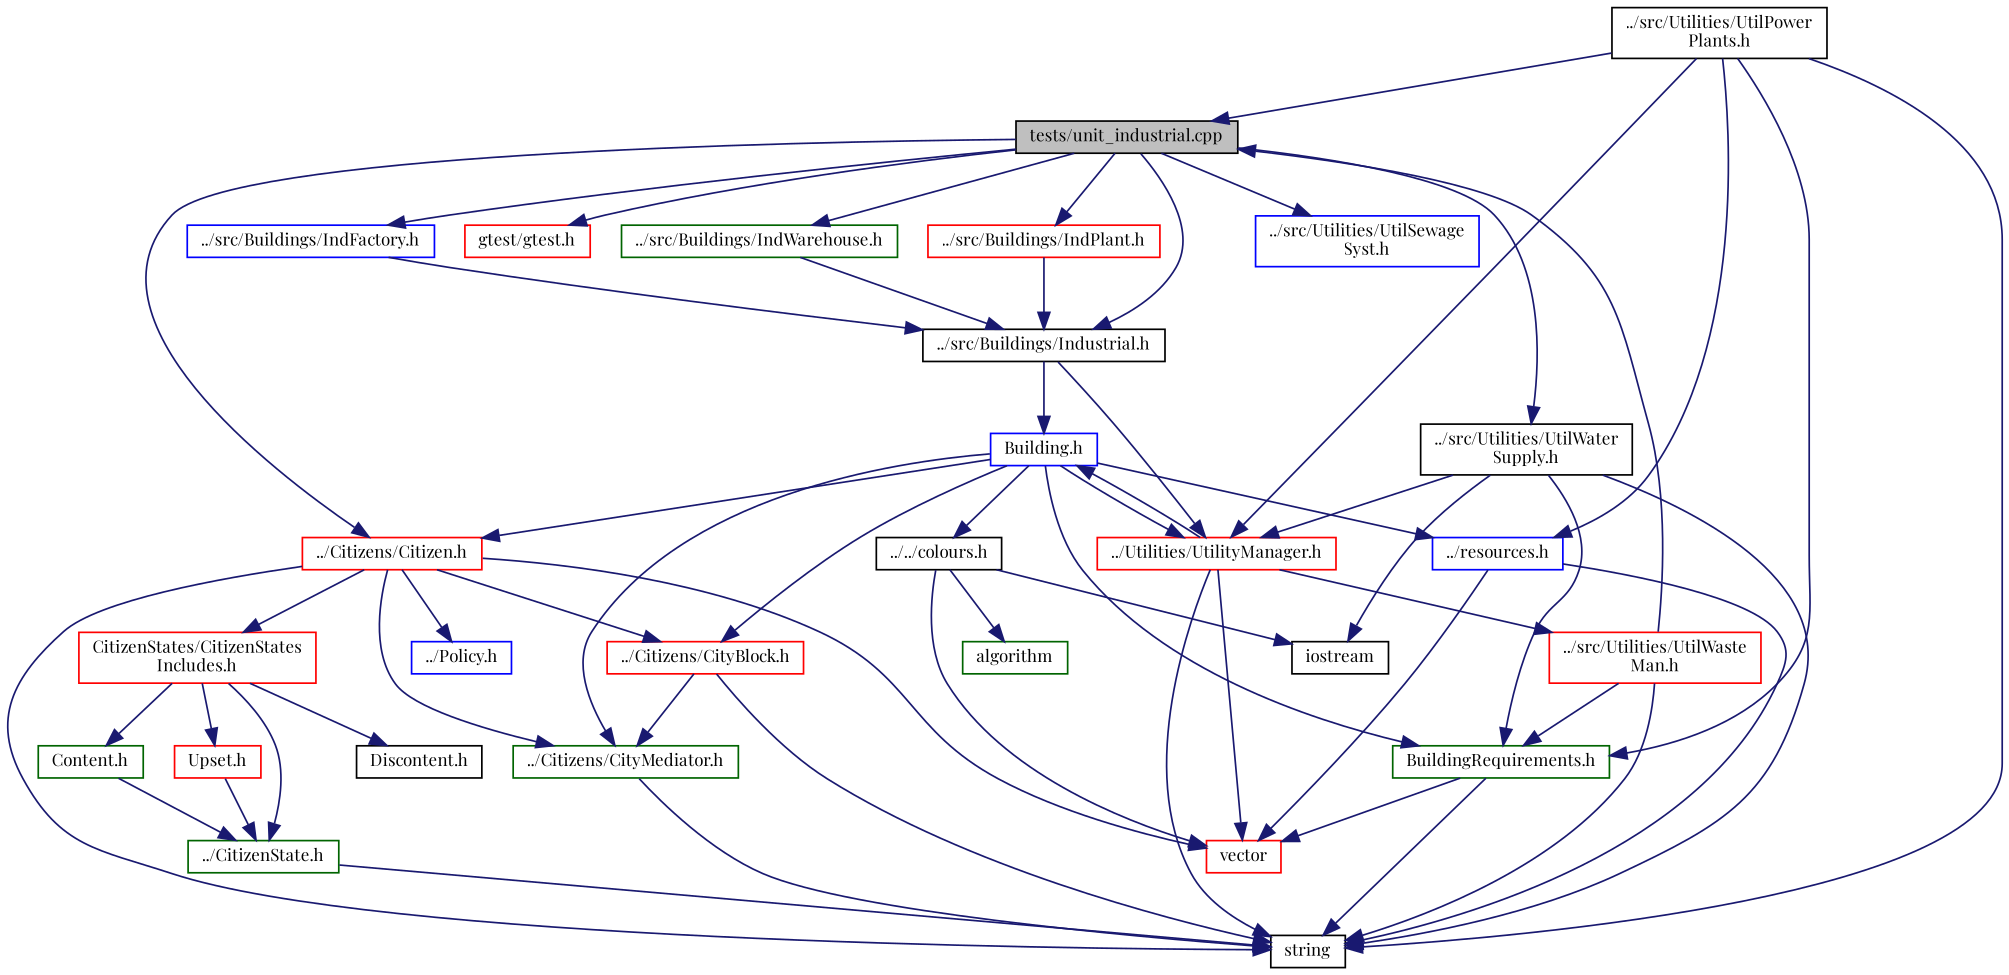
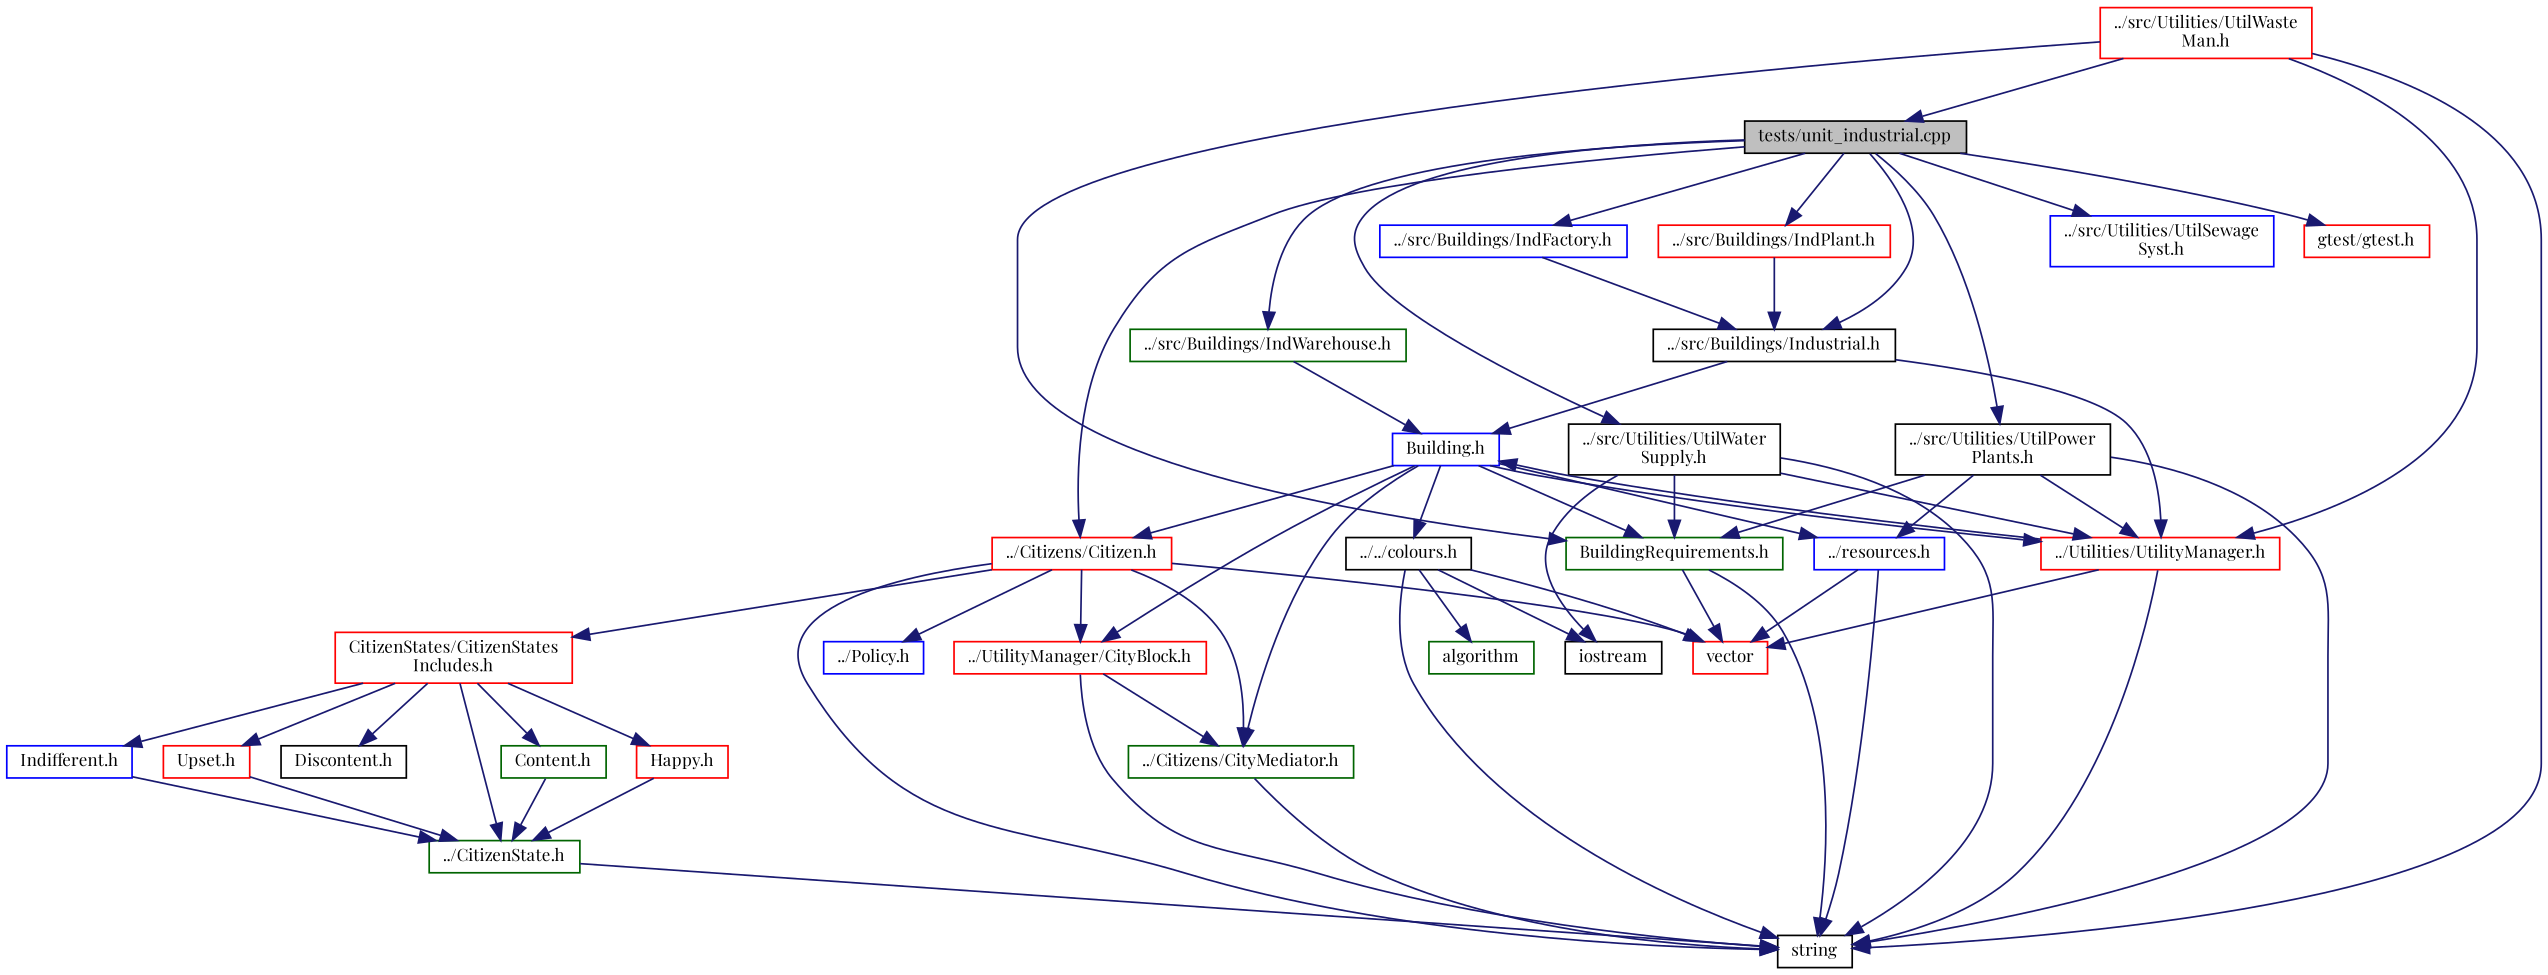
edge "../src/Utilities/UtilPower Plants.h" -> "tests/unit_industrial.cpp": reversed
edge "../src/Buildings/IndWarehouse.h" -> "../src/Buildings/Industrial.h": now "../src/Buildings/IndWarehouse.h" -> "Building.h"
edge "../Utilities/UtilityManager.h" -> "../src/Utilities/UtilWaste Man.h": reversed
node "../Citizens/CityBlock.h": label "../Citizens/CityBlock.h" -> "../UtilityManager/CityBlock.h"
node "Indifferent.h": added
node "Happy.h": added
edge "../../colours.h" -> "string": added
